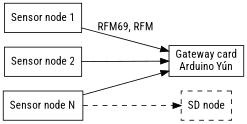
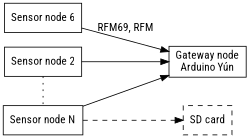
node "Sensor node 1": label "Sensor node 1" -> "Sensor node 6"
node "Gateway card Arduino Yún": label "Gateway card Arduino Yún" -> "Gateway node Arduino Yún"
edge "Sensor node 2" -- "Sensor node N": added
node "SD node": label "SD node" -> "SD card"
